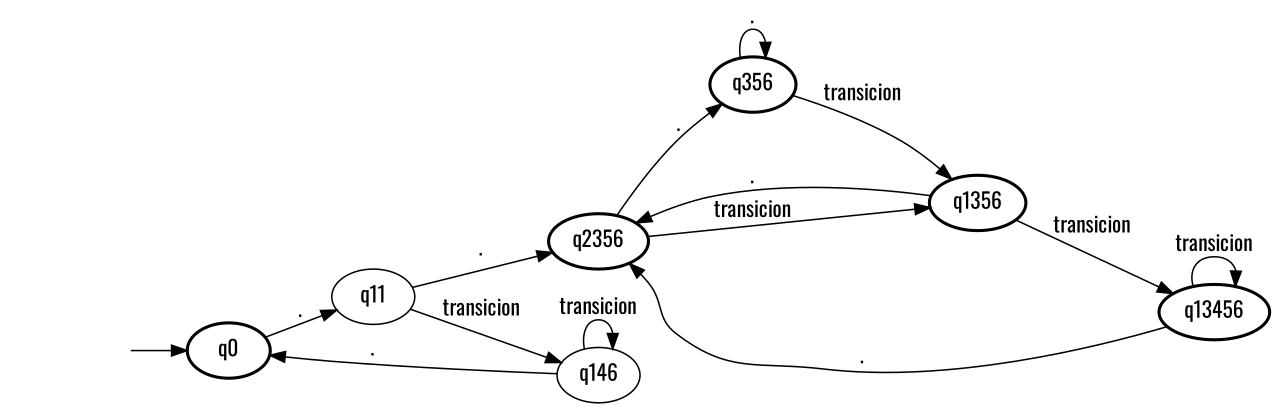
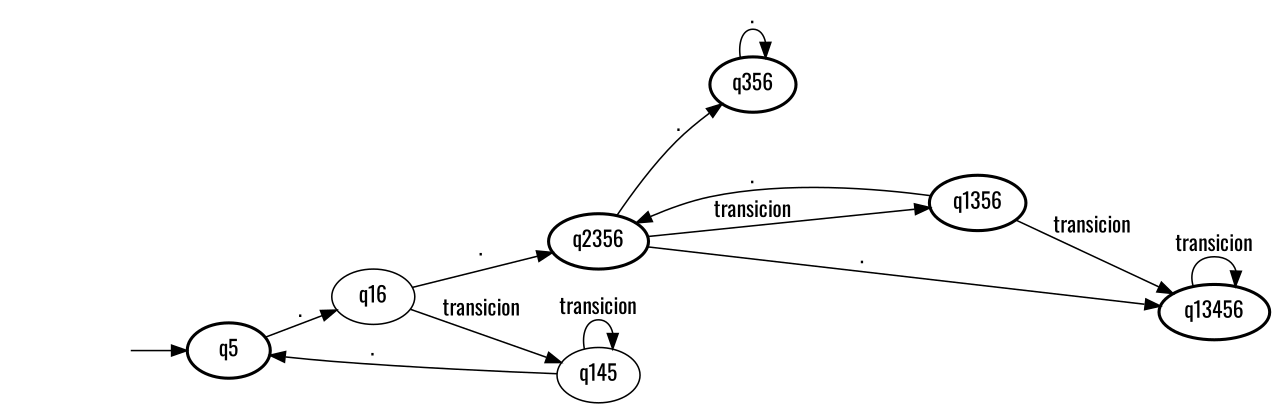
edge "q356" -> "q1356": removed, label "transicion"
node "q11": label "q11" -> "q16"
node "q0": label "q0" -> "q5"
edge "q13456" -> "q2356": reversed
node "q146": label "q146" -> "q145"
